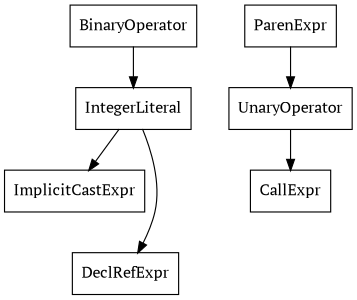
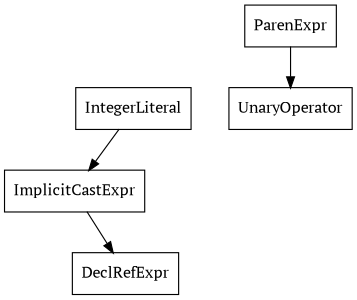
node "BinaryOperator": removed
edge "IntegerLiteral" -> "DeclRefExpr": now "ImplicitCastExpr" -> "DeclRefExpr"
node "CallExpr": removed
